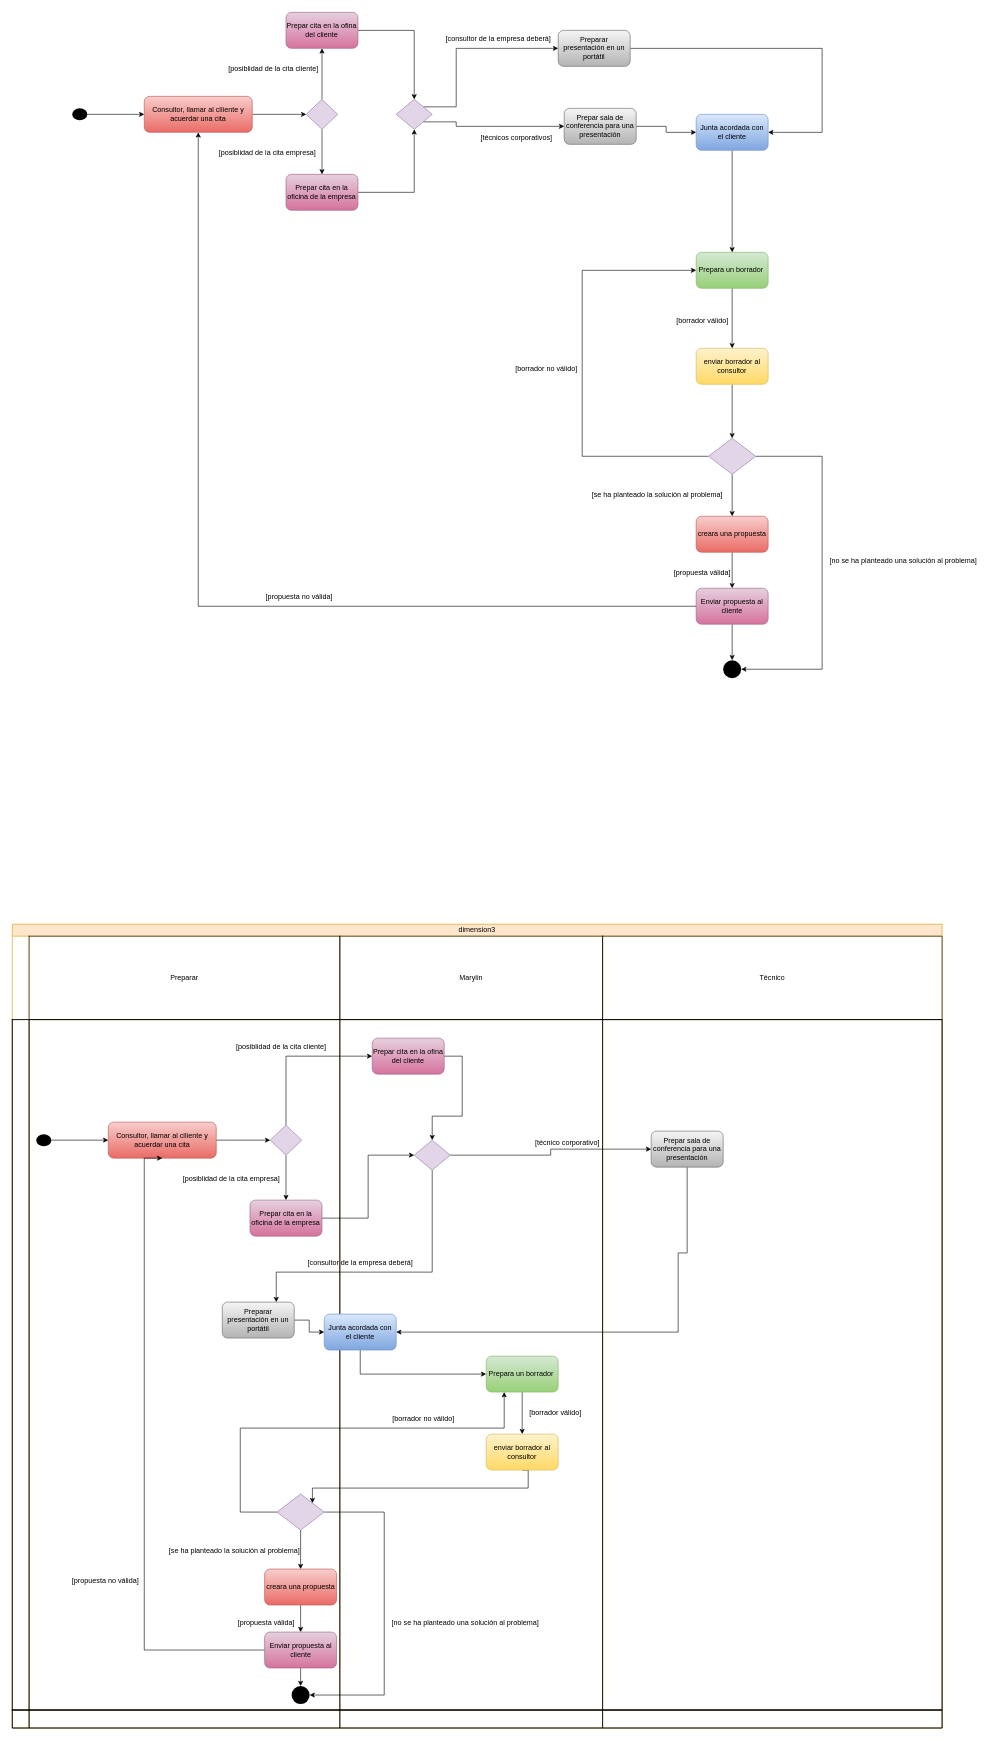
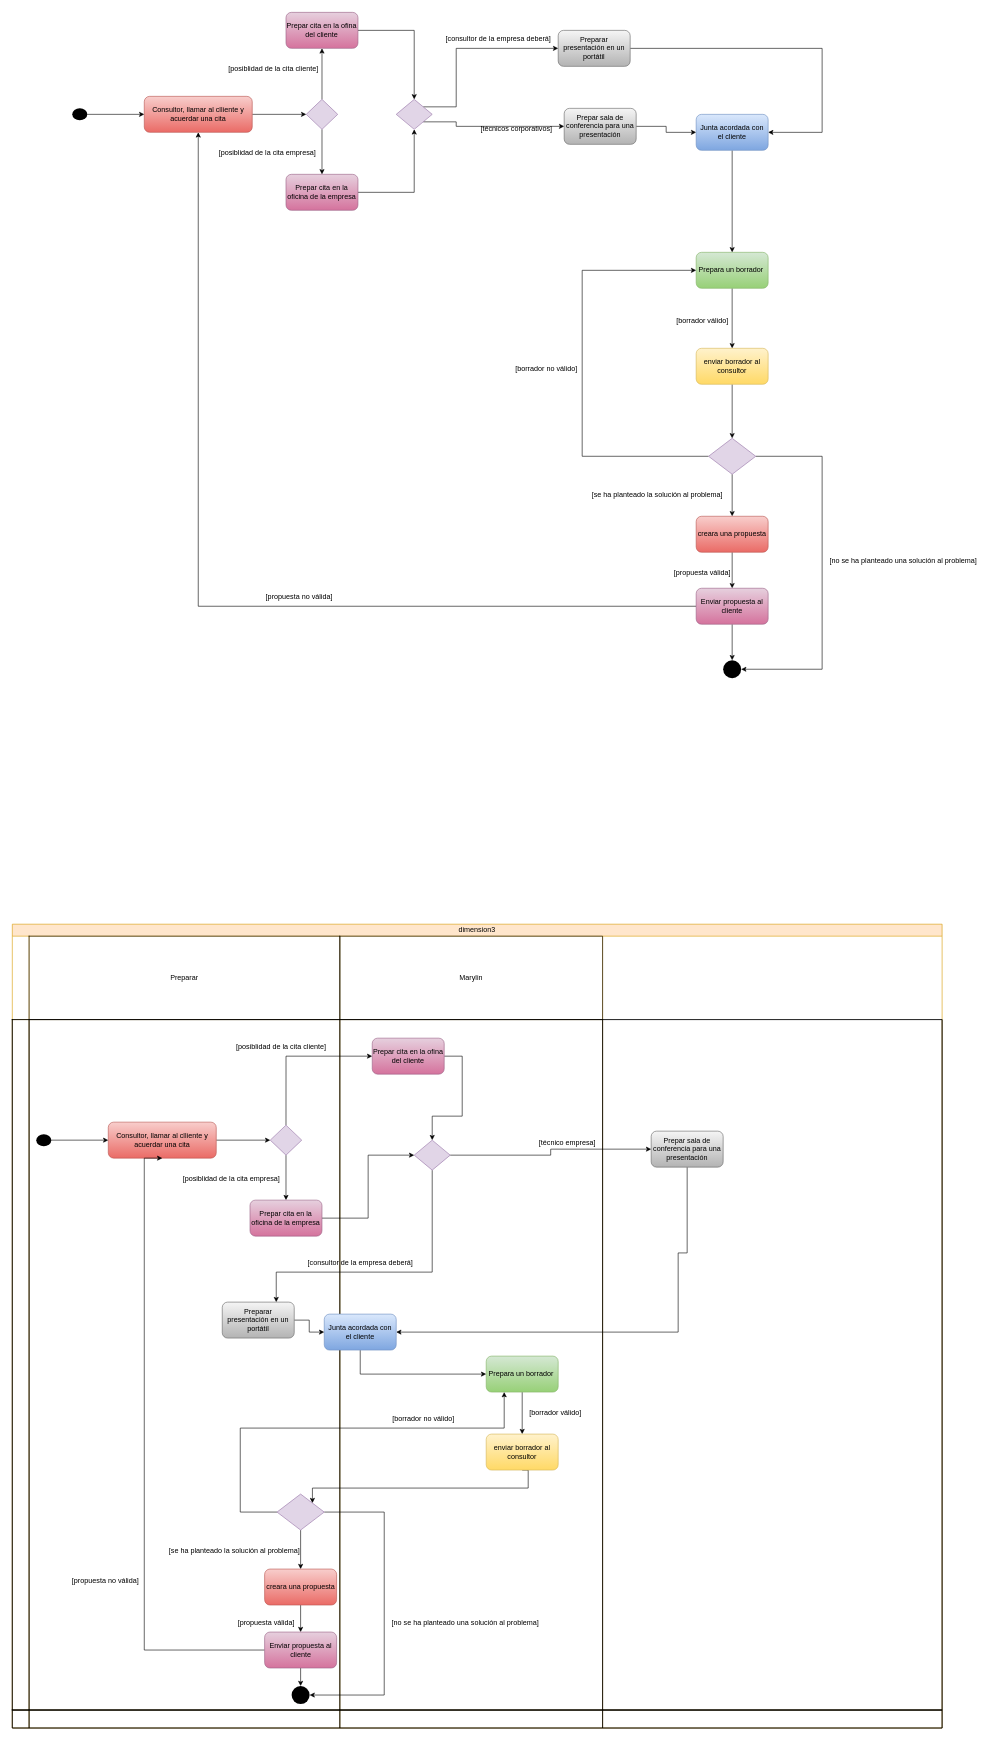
node "[técnicos corporativos]": moved (516, 138) -> (516, 129)
node "Técnico": removed
node "[técnico corporativo]": label "[técnico corporativo]" -> "[técnico empresa]"
